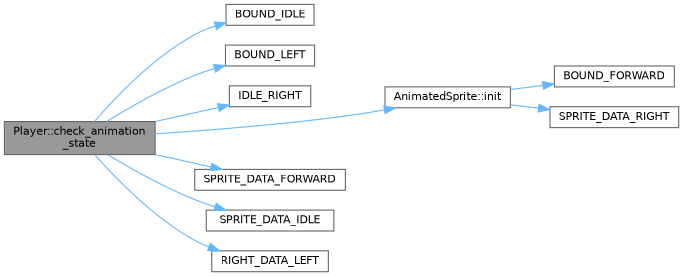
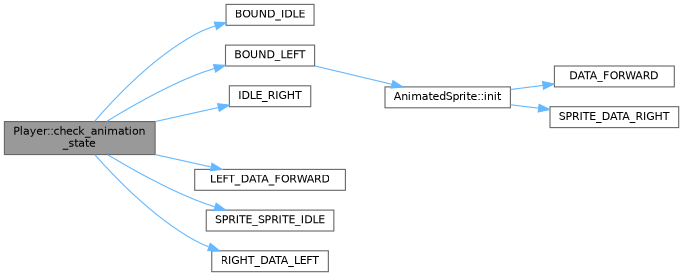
node "BOUND_FORWARD": label "BOUND_FORWARD" -> "DATA_FORWARD"
edge "Player::check_animation _state" -> "AnimatedSprite::init": now "BOUND_LEFT" -> "AnimatedSprite::init"
node "SPRITE_DATA_FORWARD": label "SPRITE_DATA_FORWARD" -> "LEFT_DATA_FORWARD"
node "SPRITE_DATA_IDLE": label "SPRITE_DATA_IDLE" -> "SPRITE_SPRITE_IDLE"
